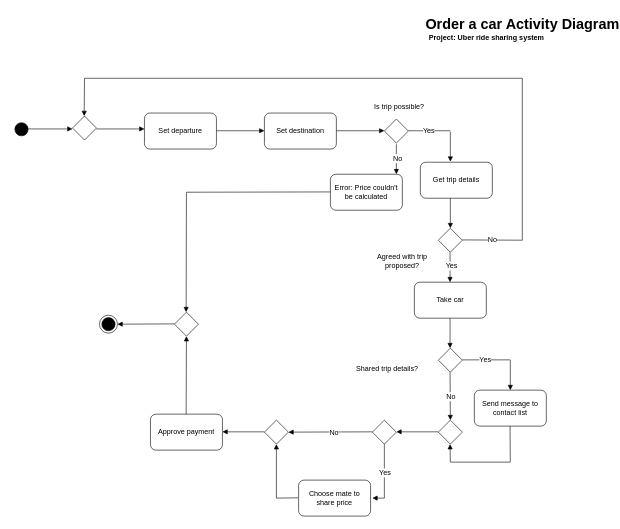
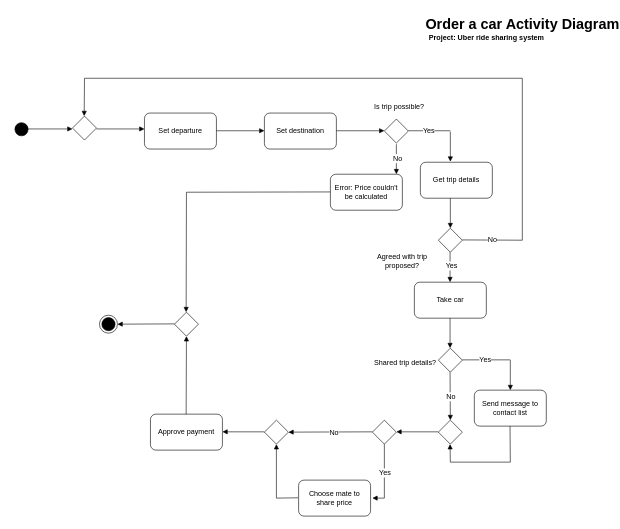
node "Shared trip details?": moved (387, 369) -> (405, 363)
